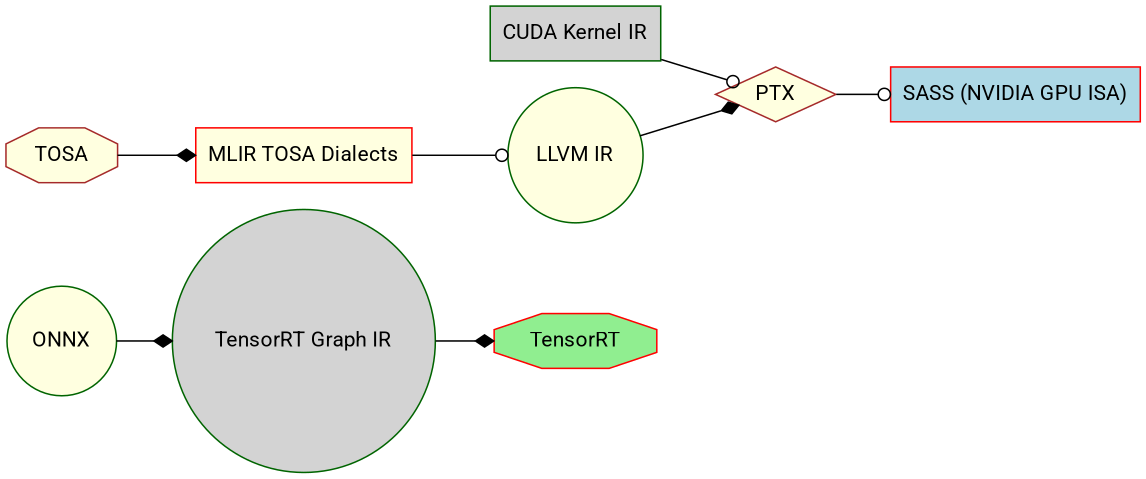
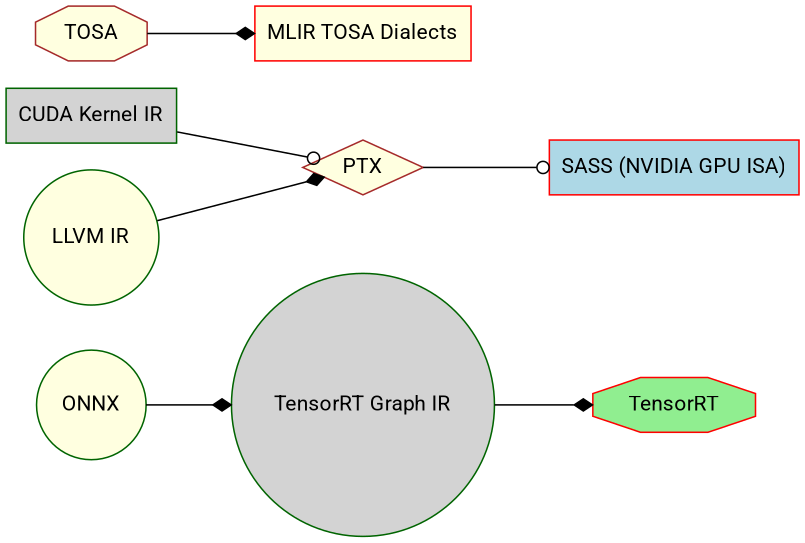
edge "MLIR TOSA Dialects" -> "LLVM IR": removed
